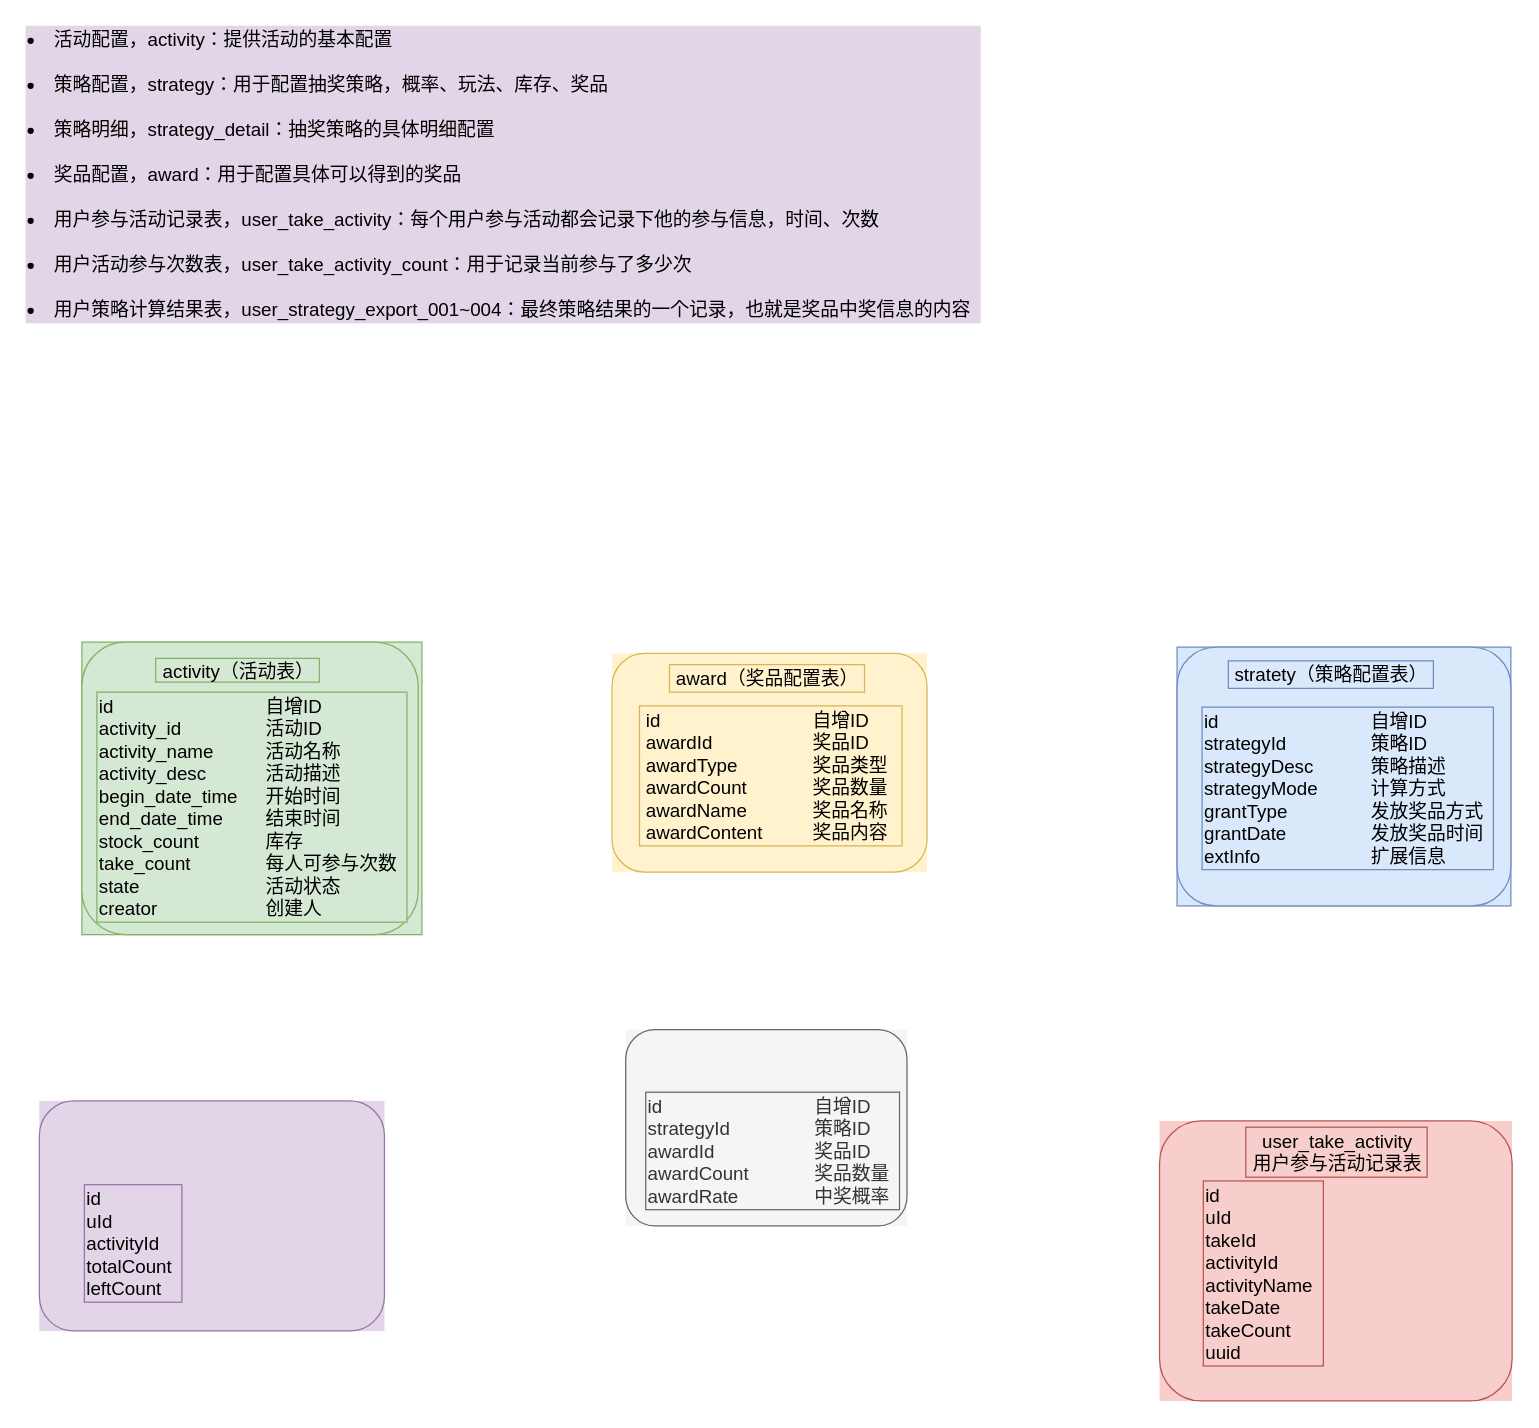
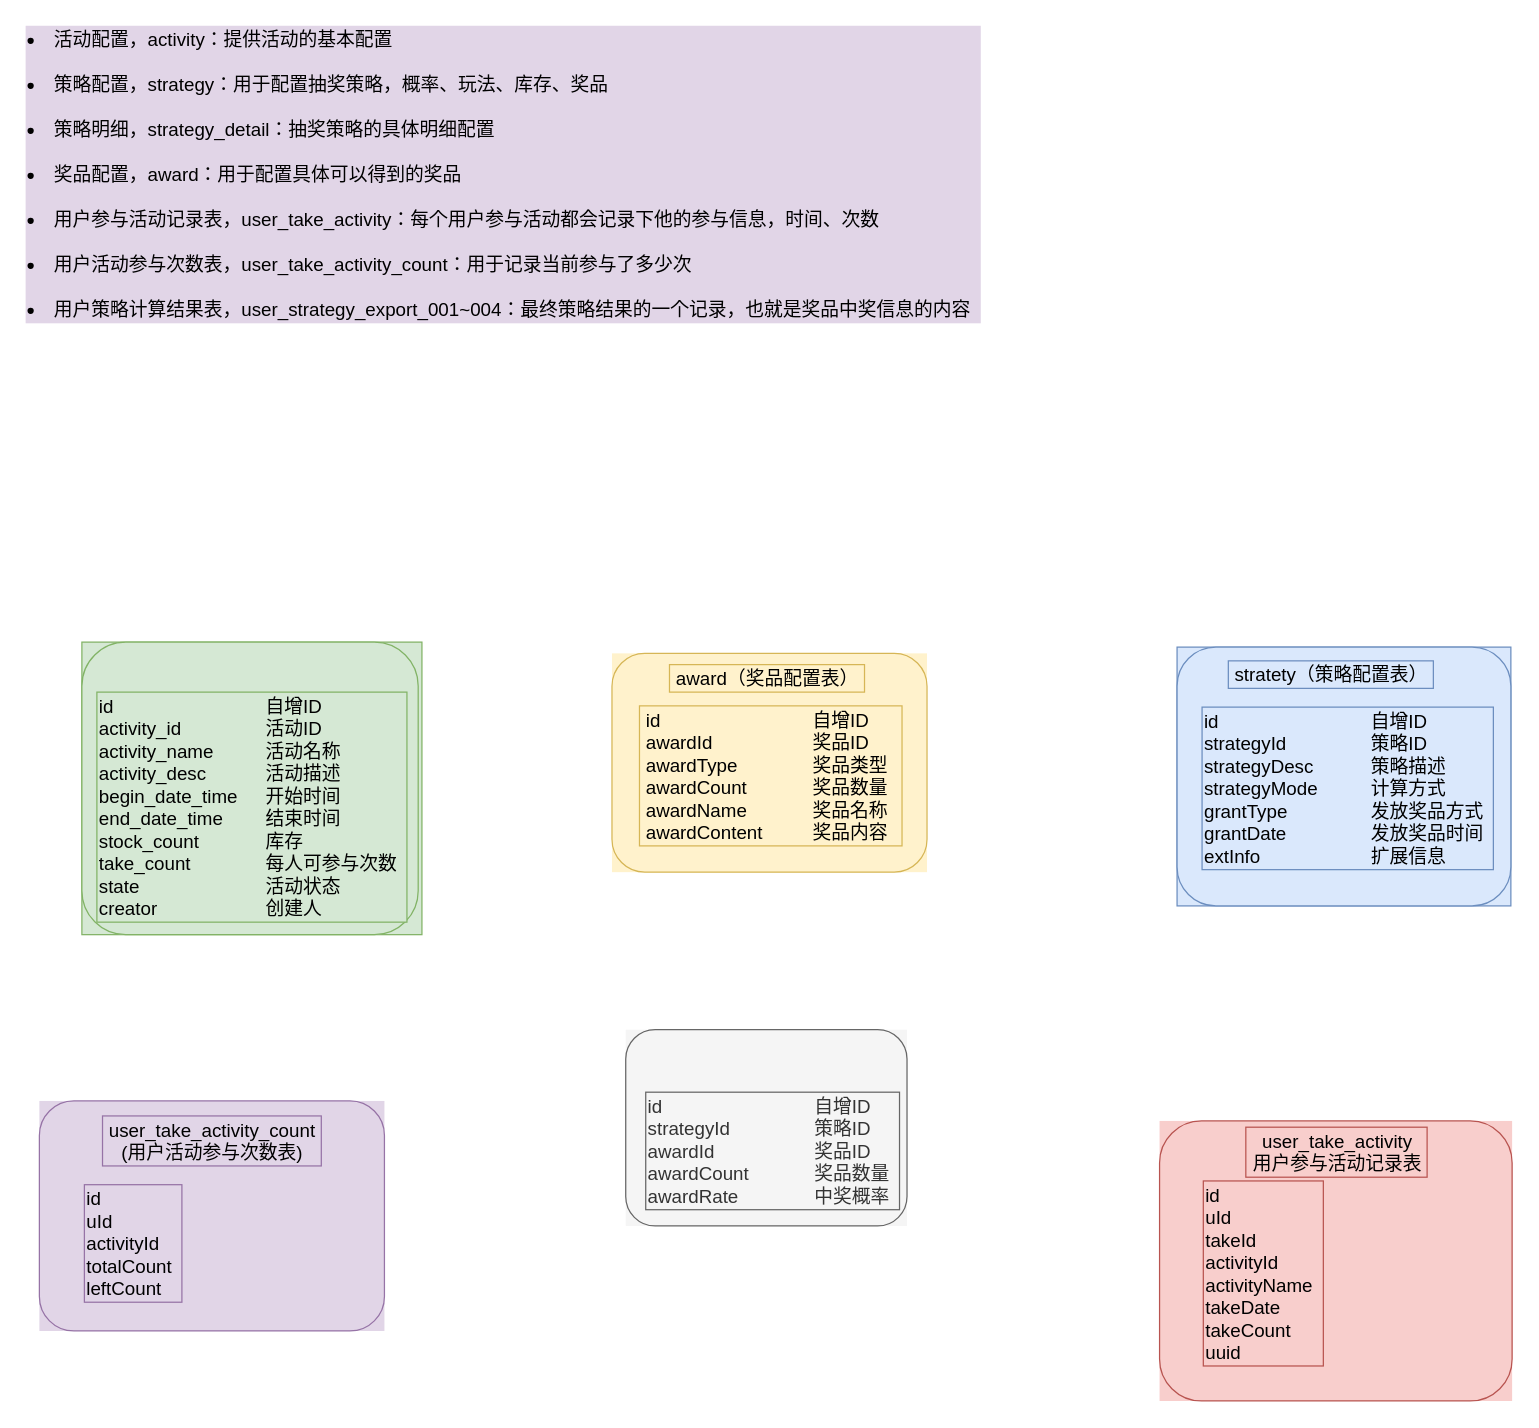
node "activity（活动表）": removed
node "user_take_activity_count (用户活动参与次数表)": added
